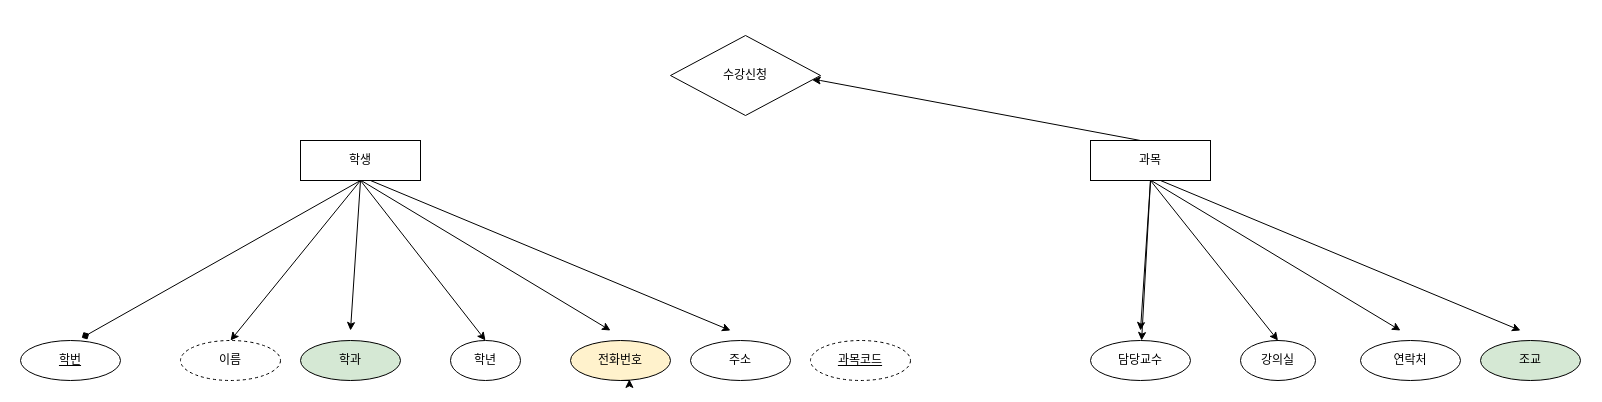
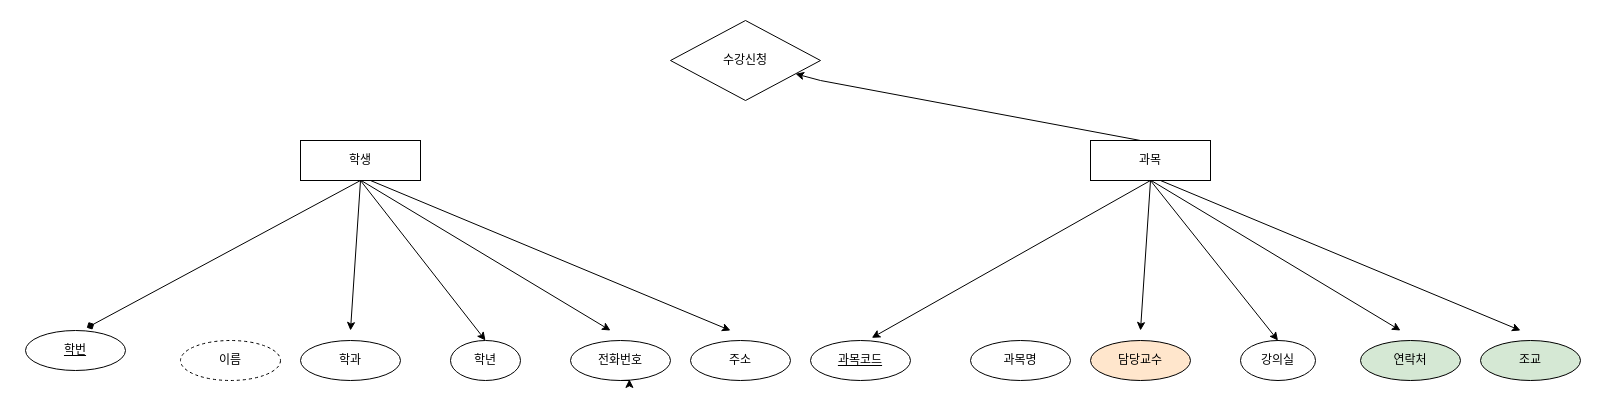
node "수강신청": moved (746, 76) -> (746, 61)
edge "학생" -> "이름": removed
edge "과목" -> "담당교수": now "과목" -> "과목코드"
node "학번": moved (71, 361) -> (76, 351)
node "학과": fillcolor #d5e8d4 -> #ffffff
node "전화번호": fillcolor #fff2cc -> #ffffff
node "과목코드": style dashed -> solid
node "과목명": added
node "담당교수": fillcolor #ffffff -> #ffe6cc
node "연락처": fillcolor #ffffff -> #d5e8d4
